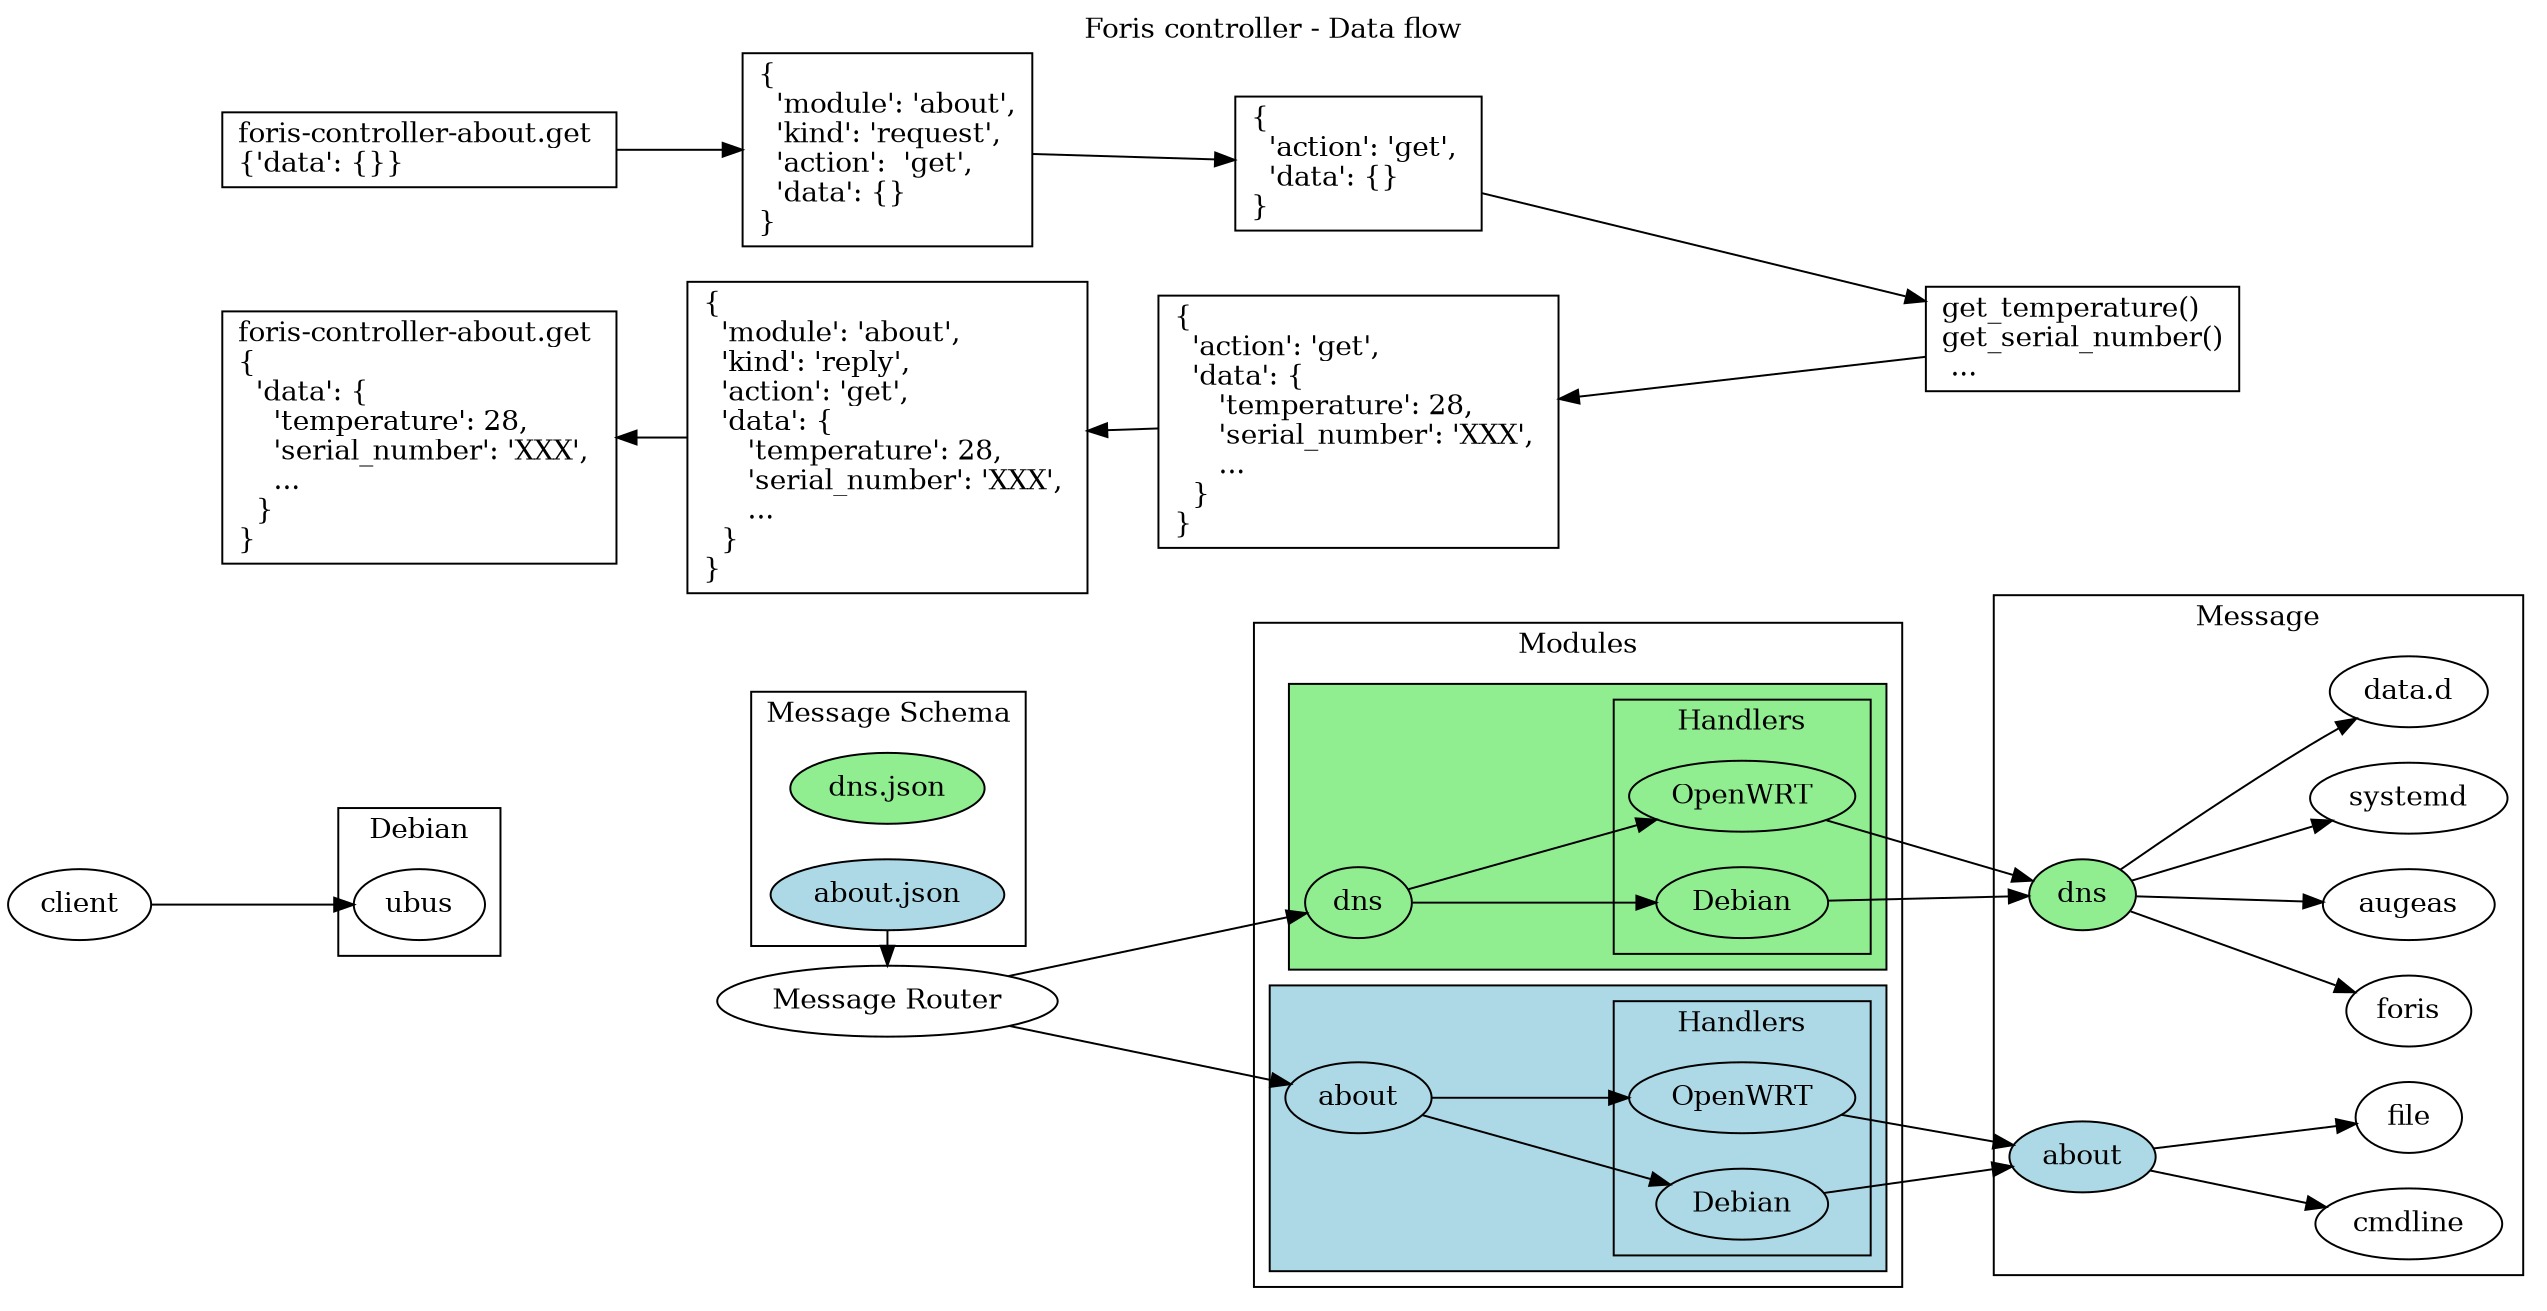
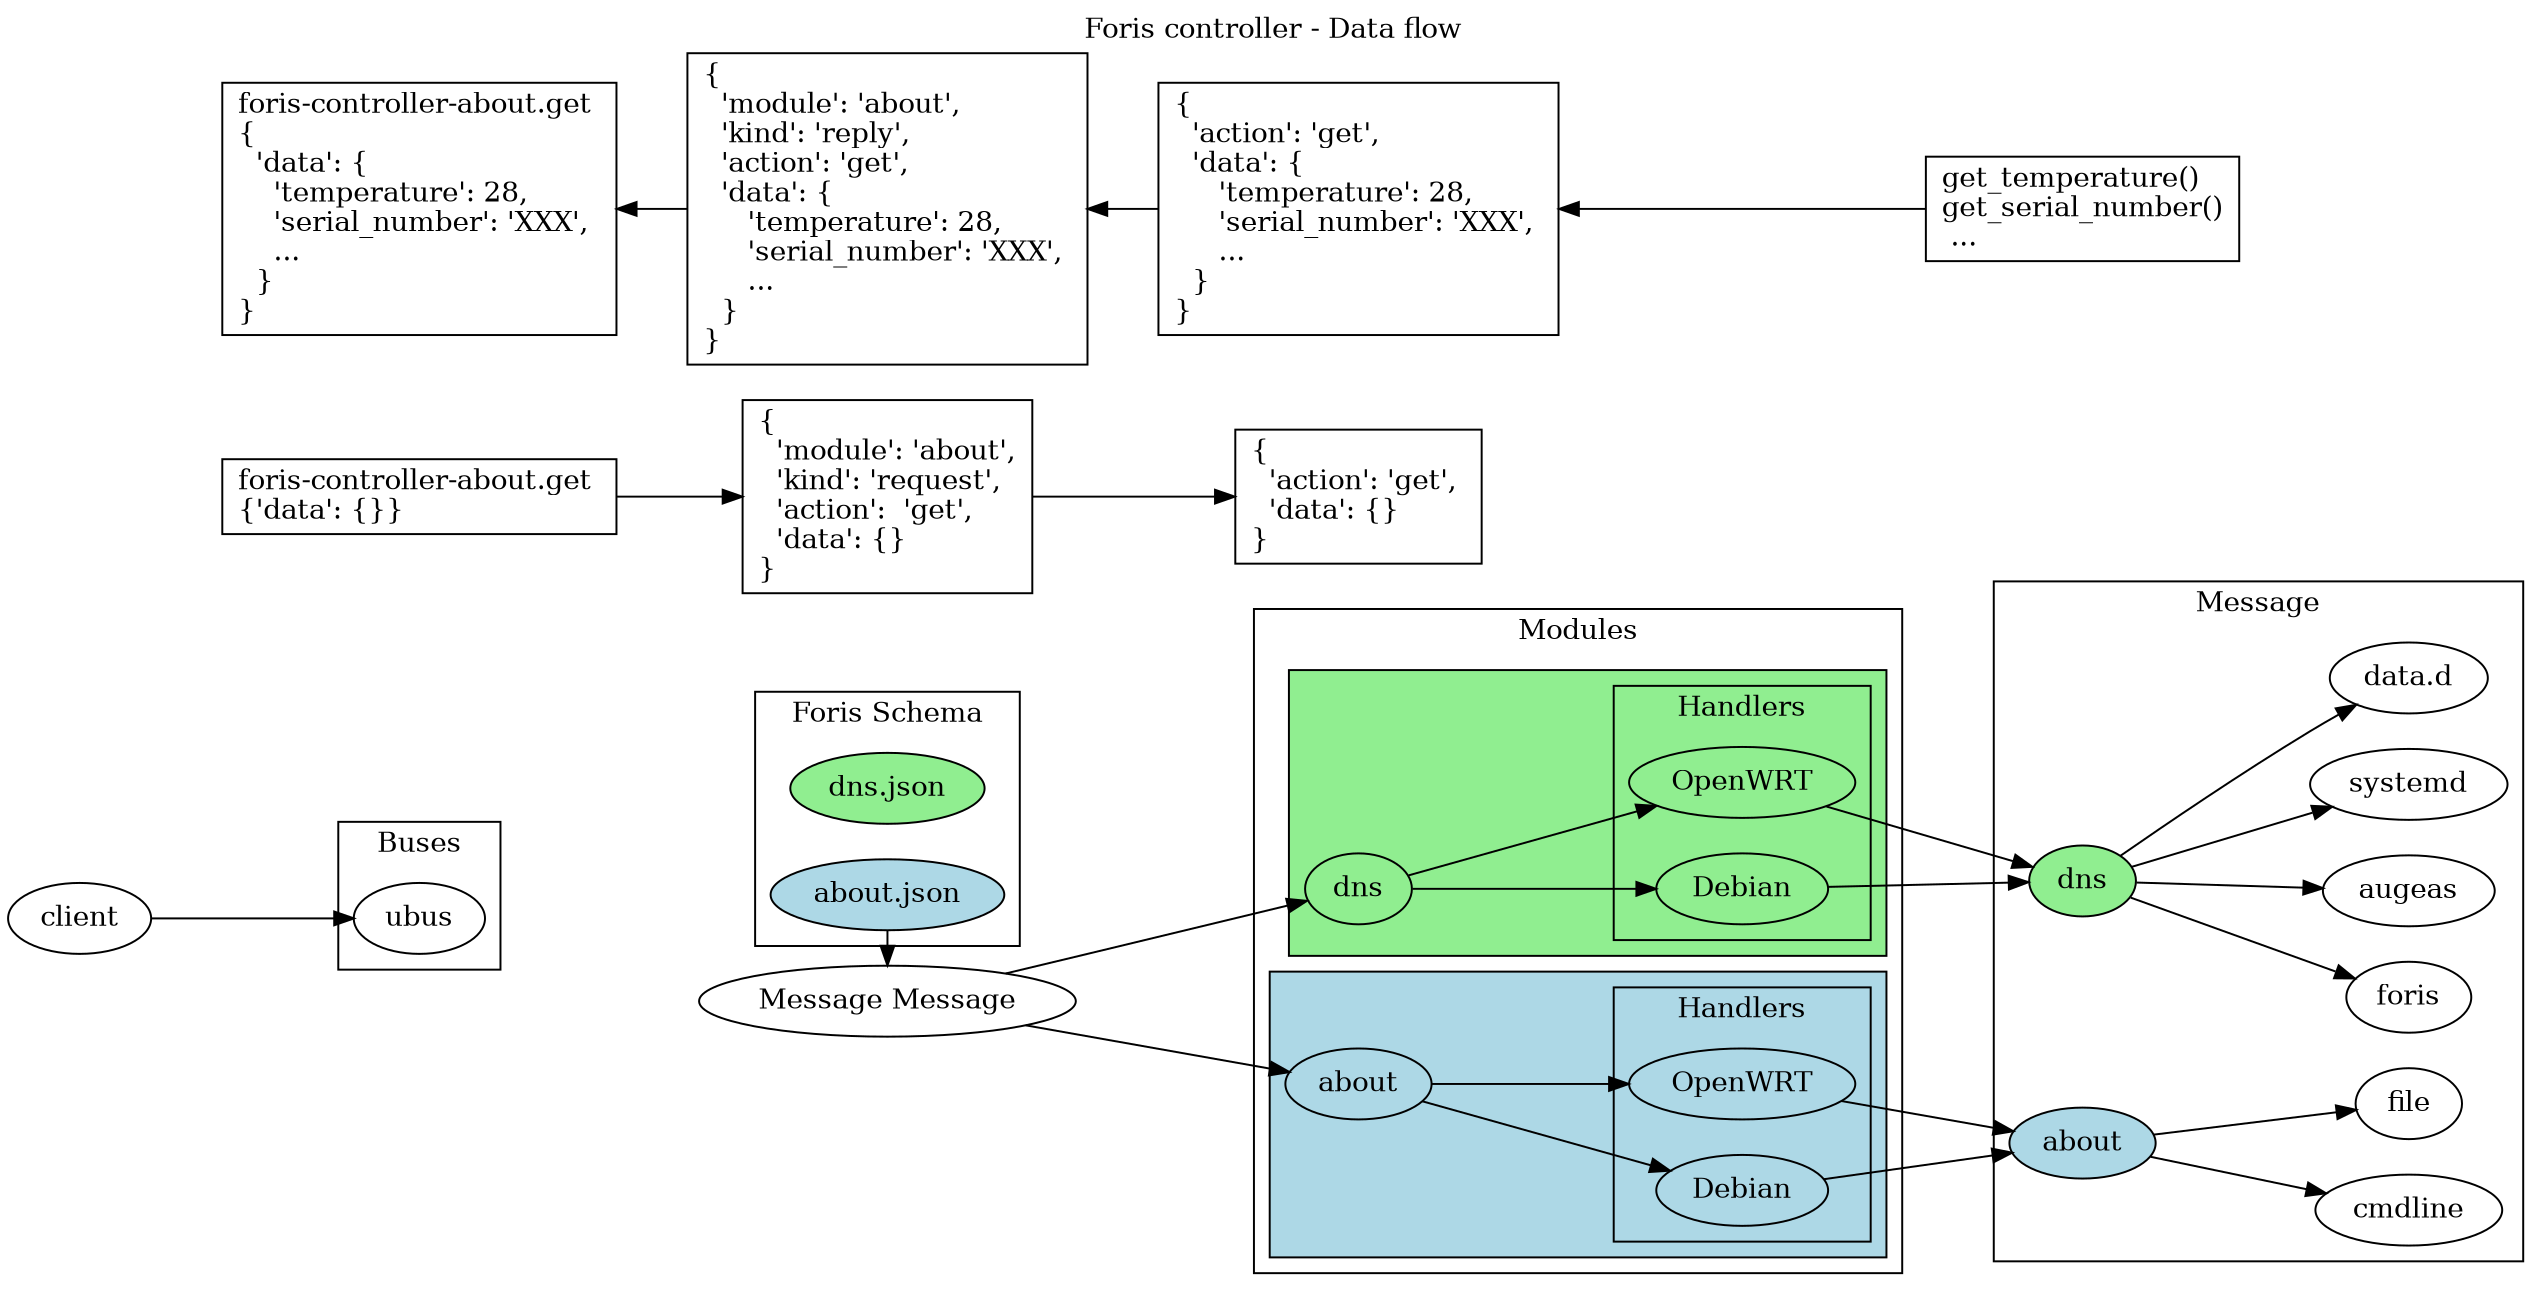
edge "{ 'action': 'get', 'data': {} }" -> "get_temperature() get_serial_number() ...": removed
cluster "Message Schema": label "Message Schema" -> "Foris Schema"
cluster "Debian": label "Debian" -> "Buses"
node "Message Router": label "Message Router" -> "Message Message"
